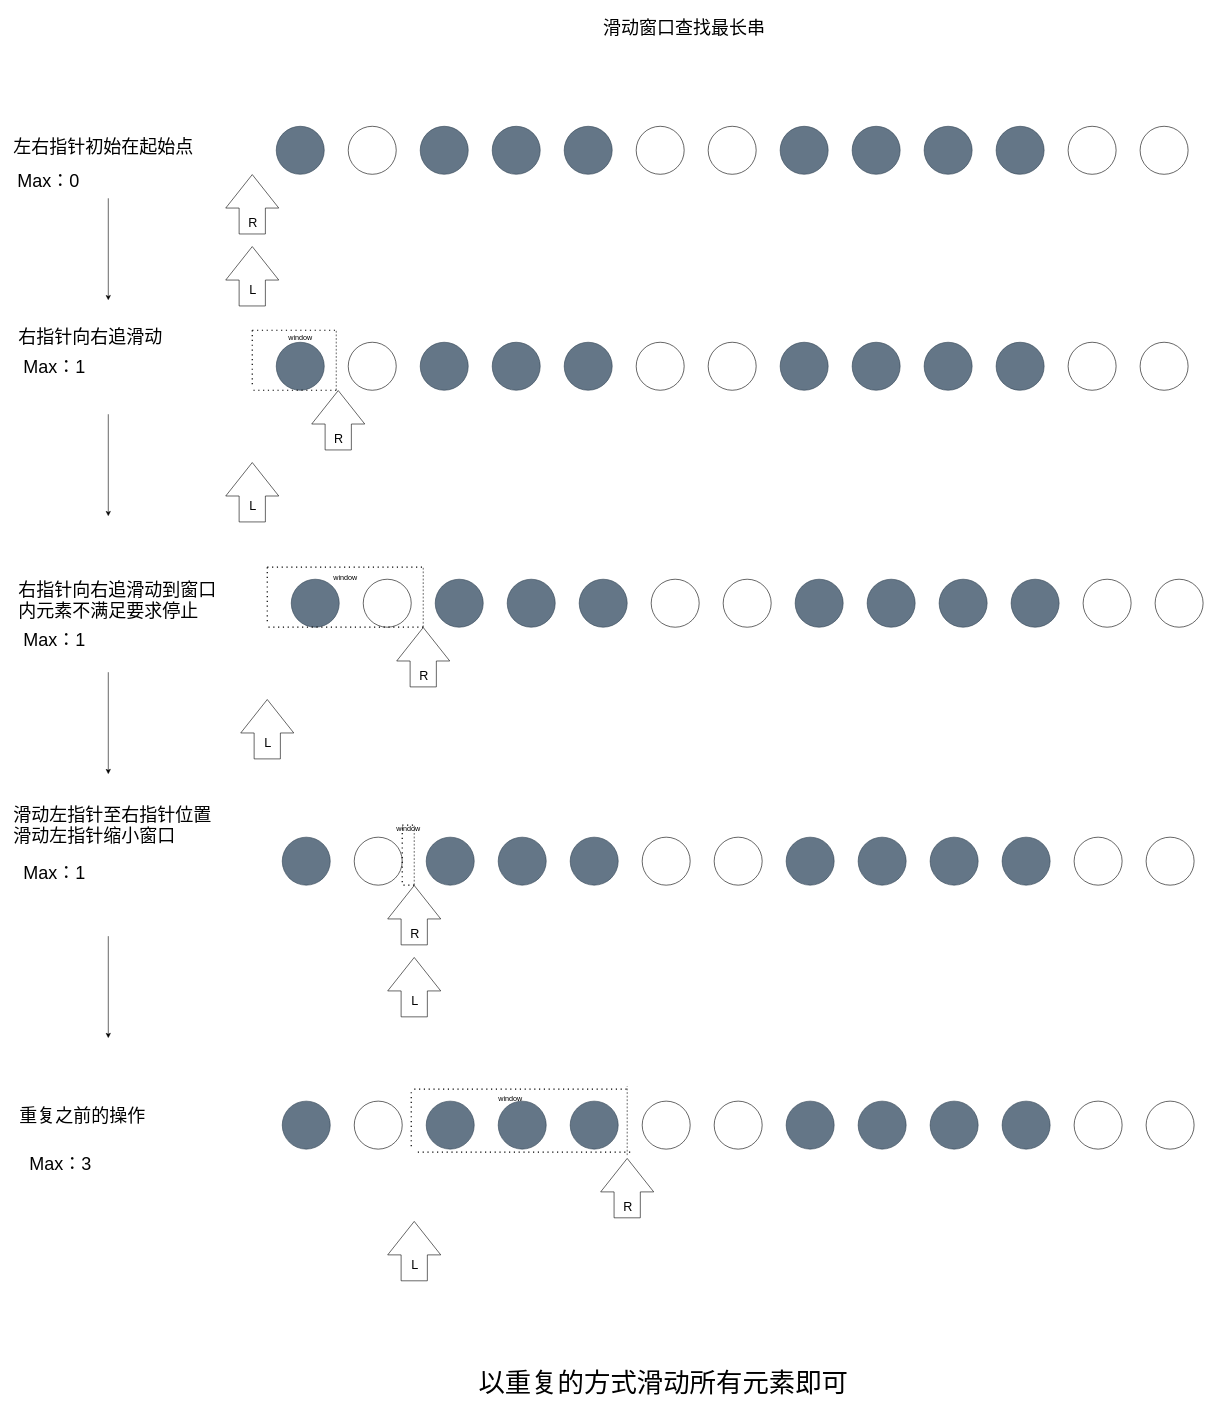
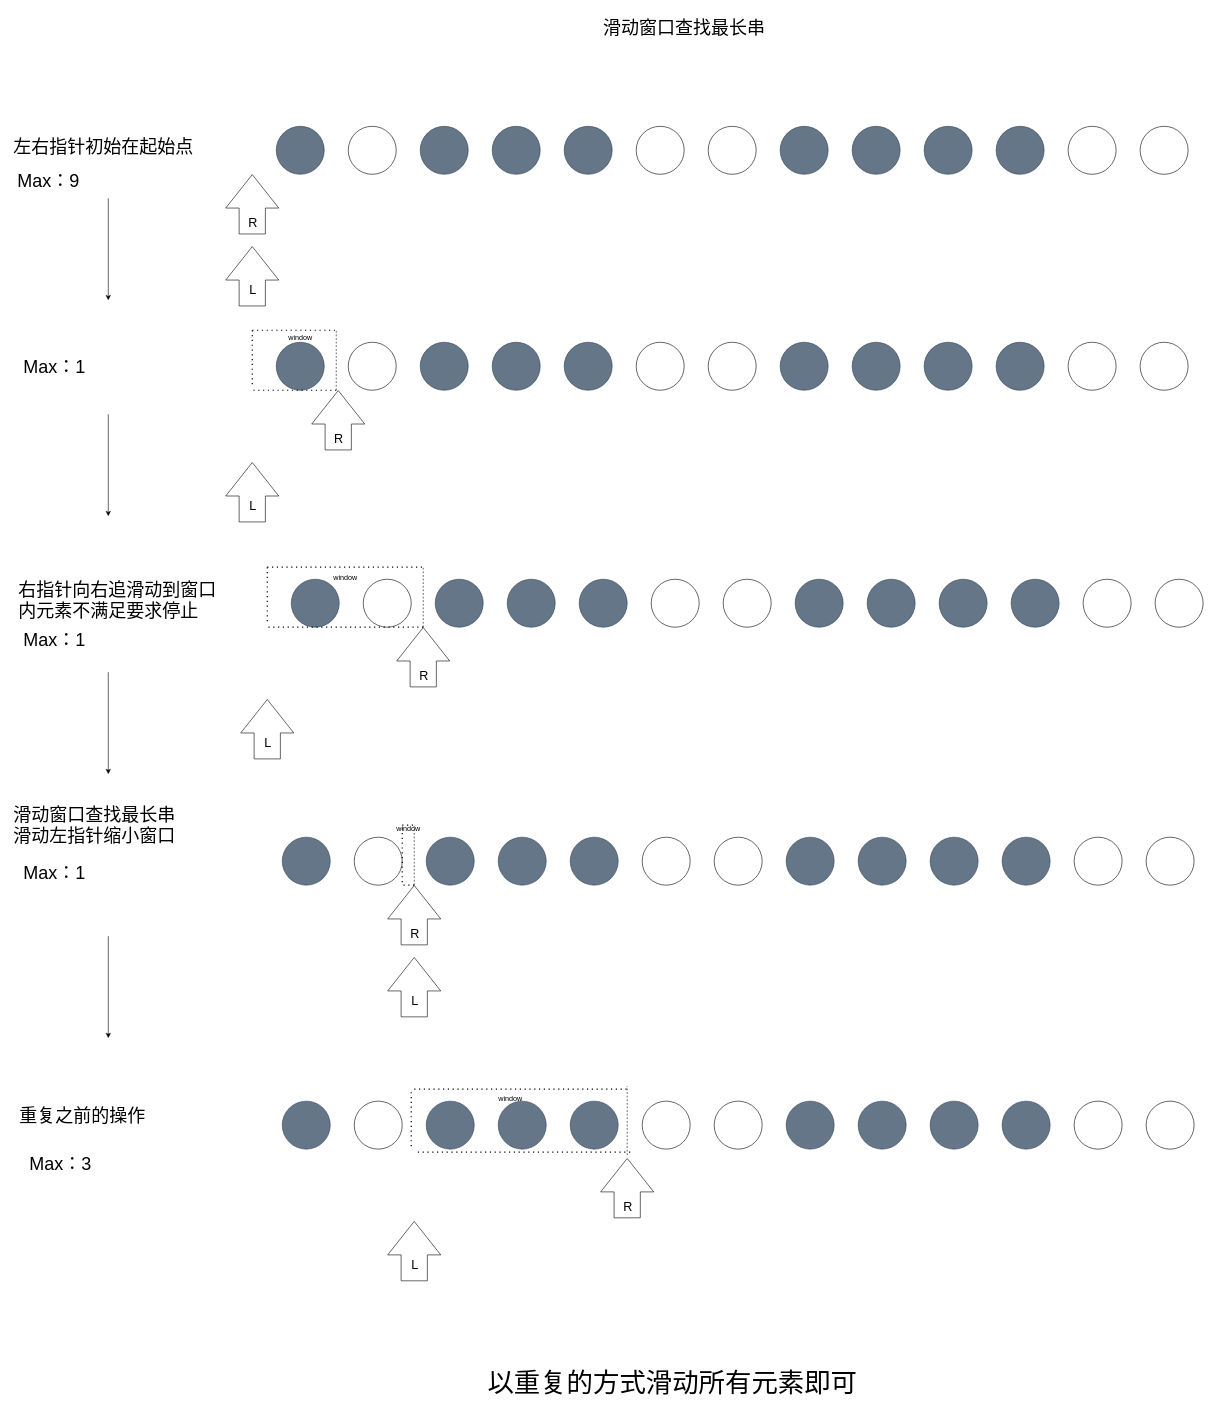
node "Max：0": label "Max：0" -> "Max：9"
node "右指针向右追滑动": removed
node "滑动左指针至右指针位置 滑动左指针缩小窗口": label "滑动左指针至右指针位置 滑动左指针缩小窗口" -> "滑动窗口查找最长串 滑动左指针缩小窗口"
node "以重复的方式滑动所有元素即可": moved (663, 1383) -> (672, 1383)
